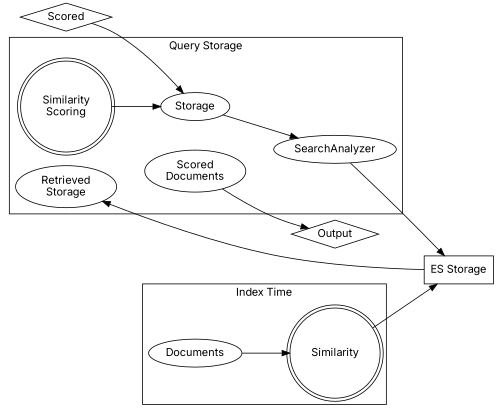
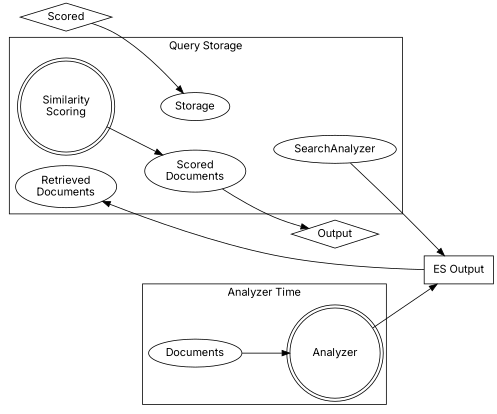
edge "Similarity Scoring" -> "Storage": now "Similarity Scoring" -> "Scored Documents"
edge "Storage" -> "SearchAnalyzer": removed
node "Retrieved Storage": label "Retrieved Storage" -> "Retrieved Documents"
node "ES Storage": label "ES Storage" -> "ES Output"
cluster "Index Time": label "Index Time" -> "Analyzer Time"
node "Similarity": label "Similarity" -> "Analyzer"
